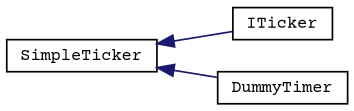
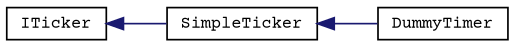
edge "ITicker" -> "SimpleTicker": reversed
